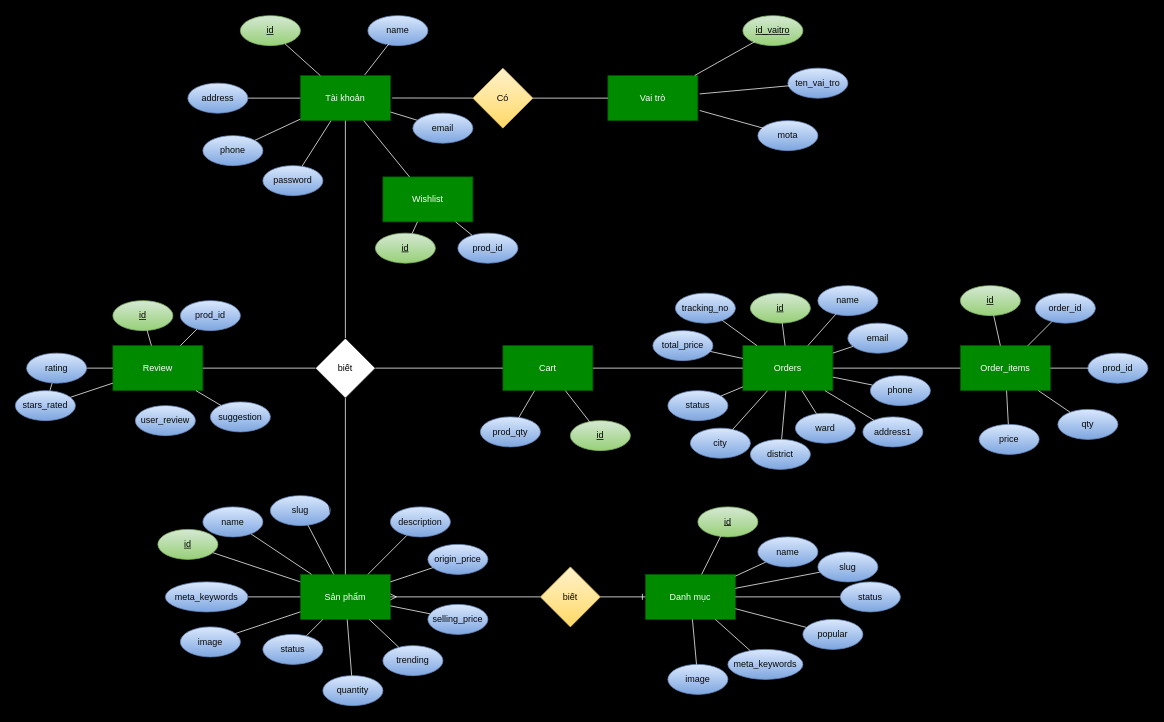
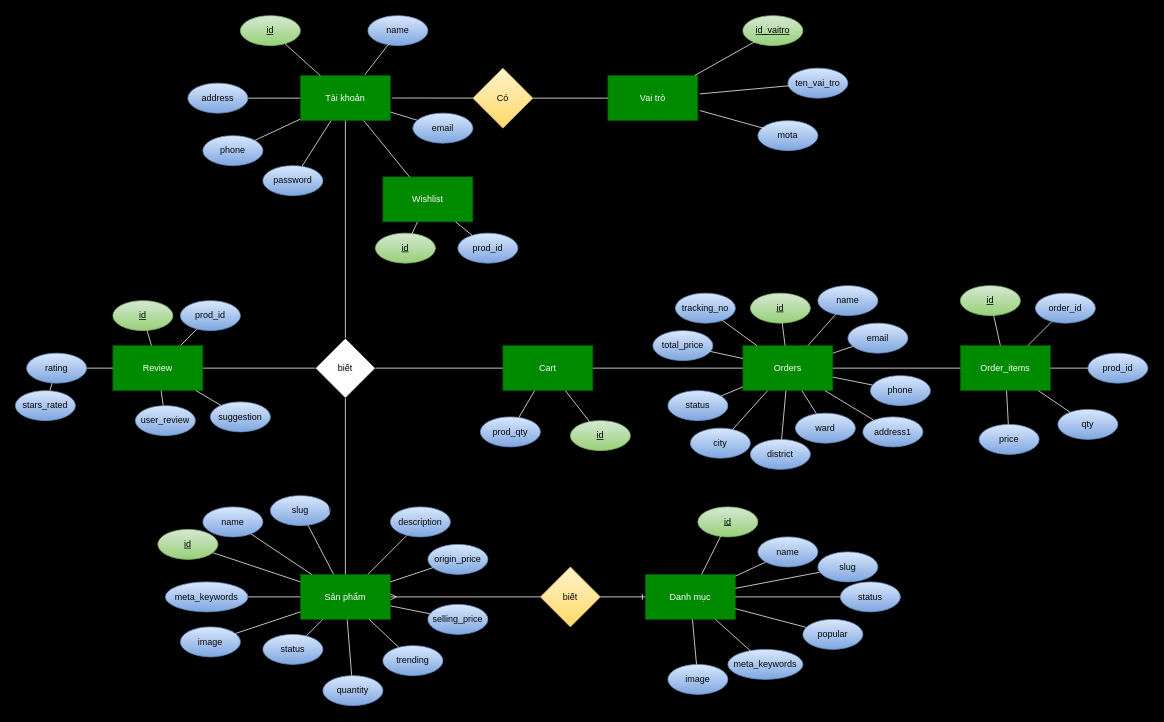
edge "Review" -- "stars_rated": now "Review" -- "user_review"
